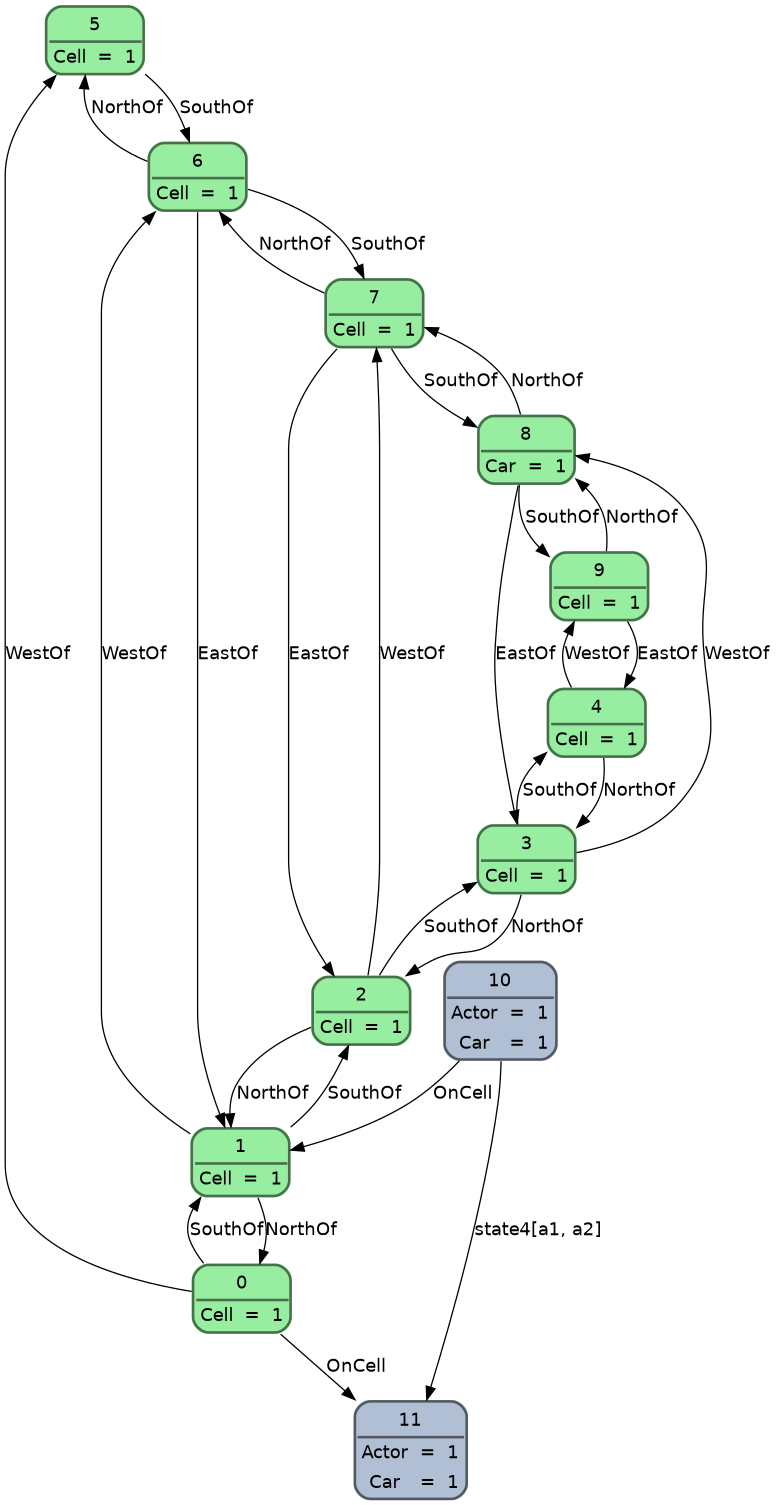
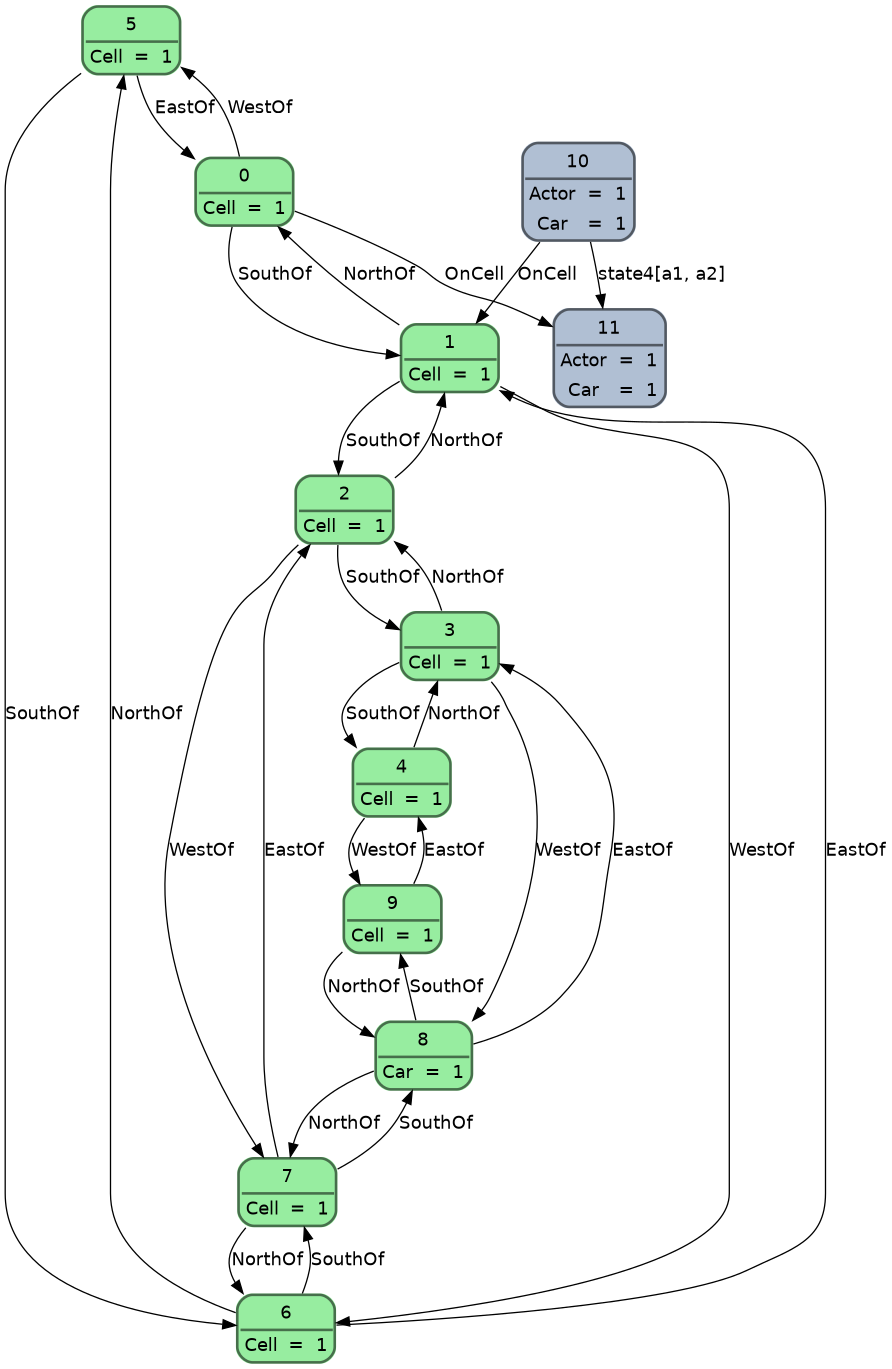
edge "5" -> "0": added, label "EastOf"
